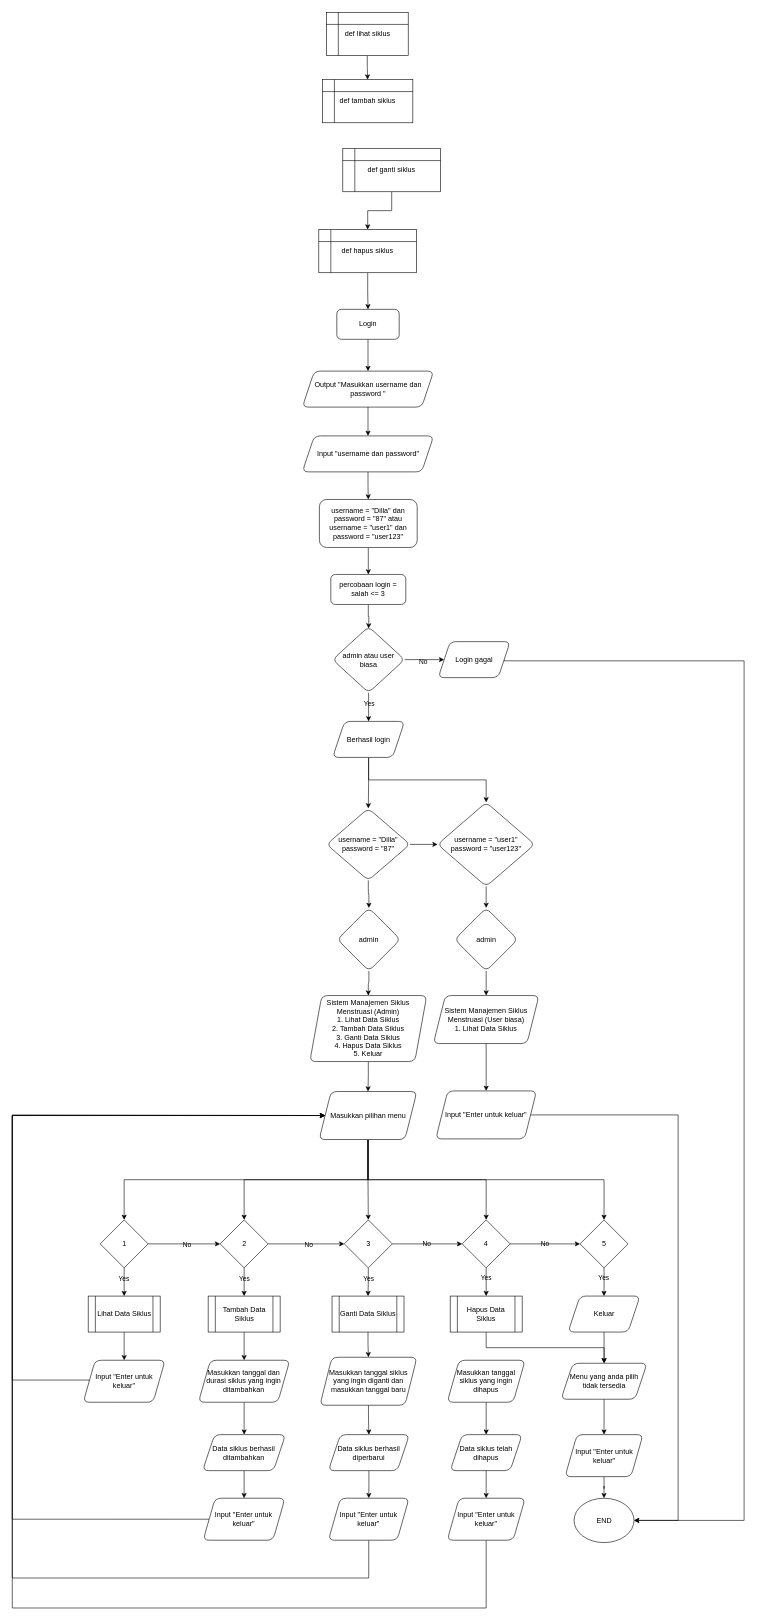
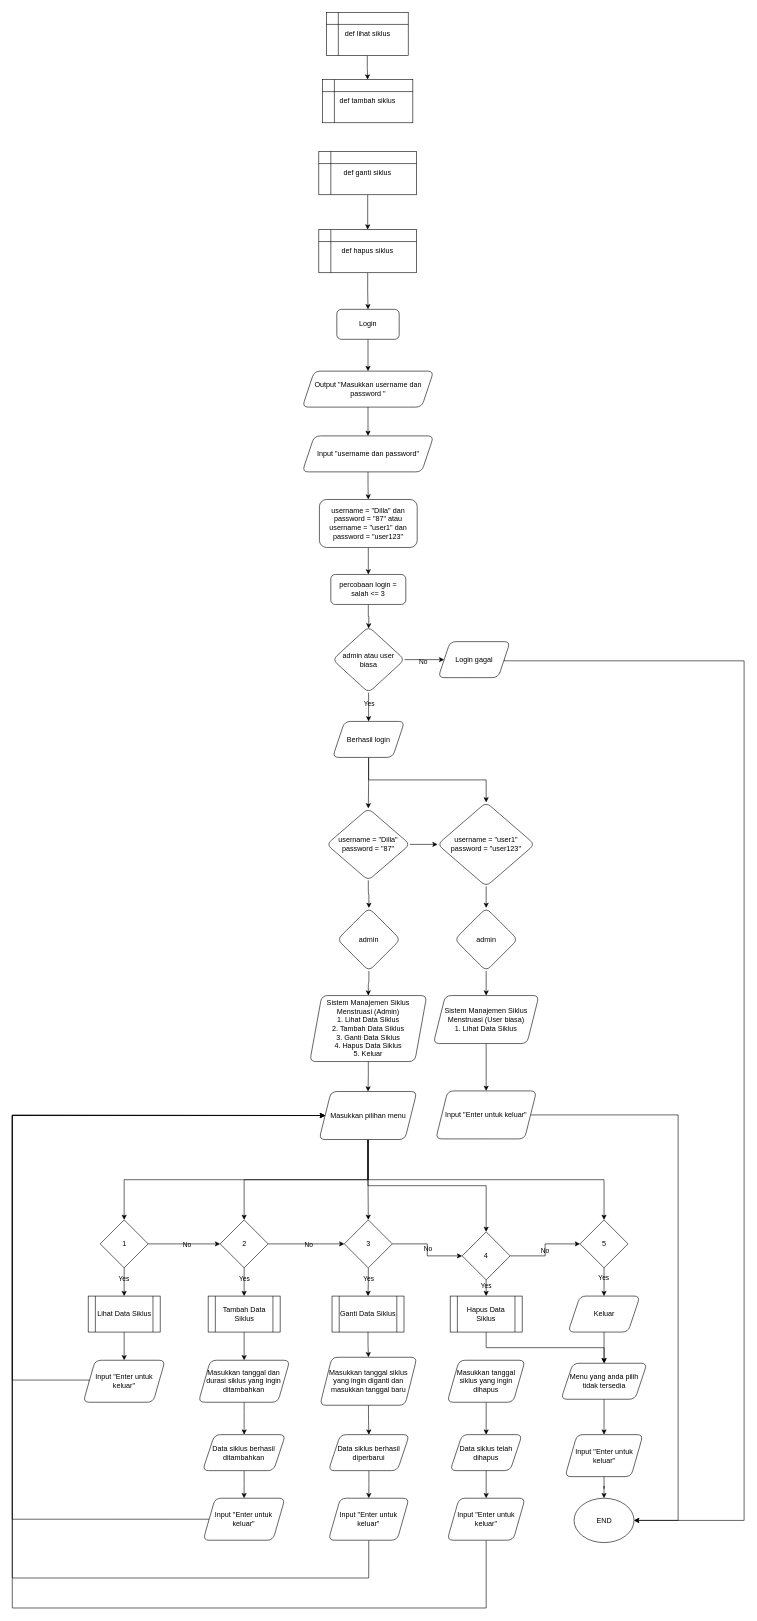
node "def ganti siklus": moved (392, 170) -> (368, 173)
node "4": moved (486, 1244) -> (486, 1256)
